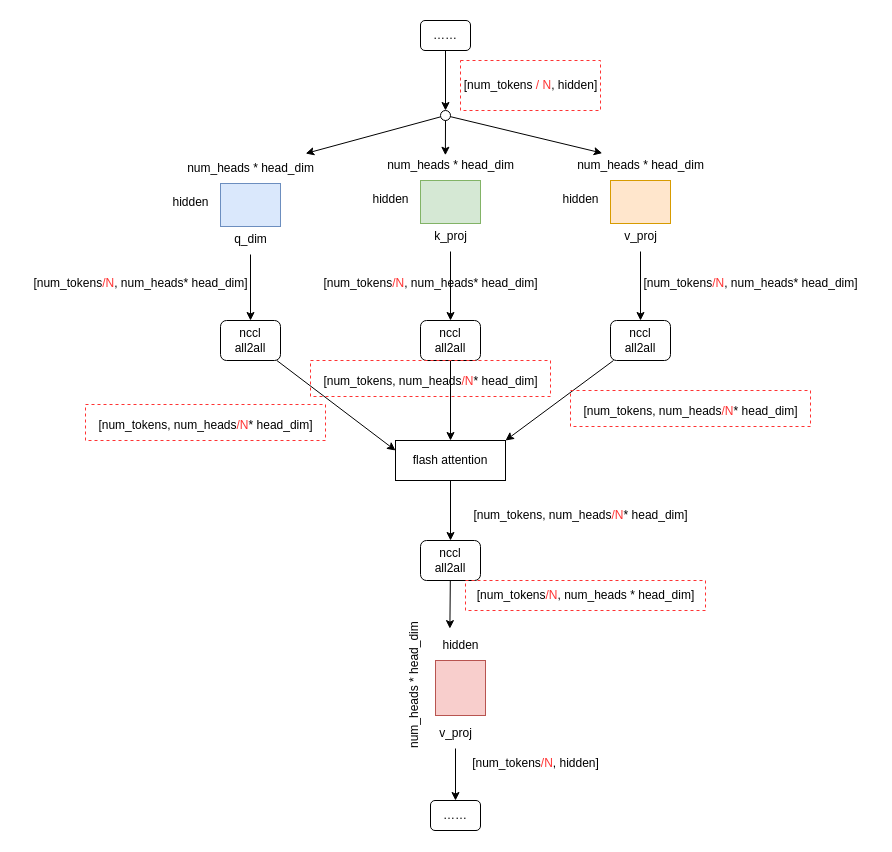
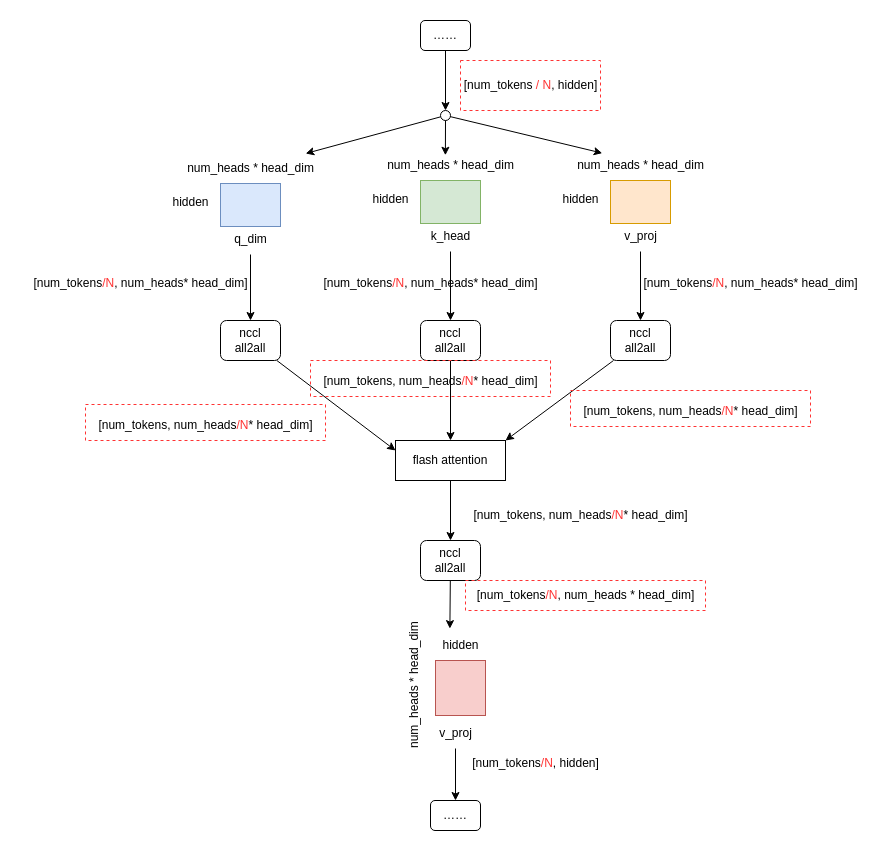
node "k_proj": label "k_proj" -> "k_head"
